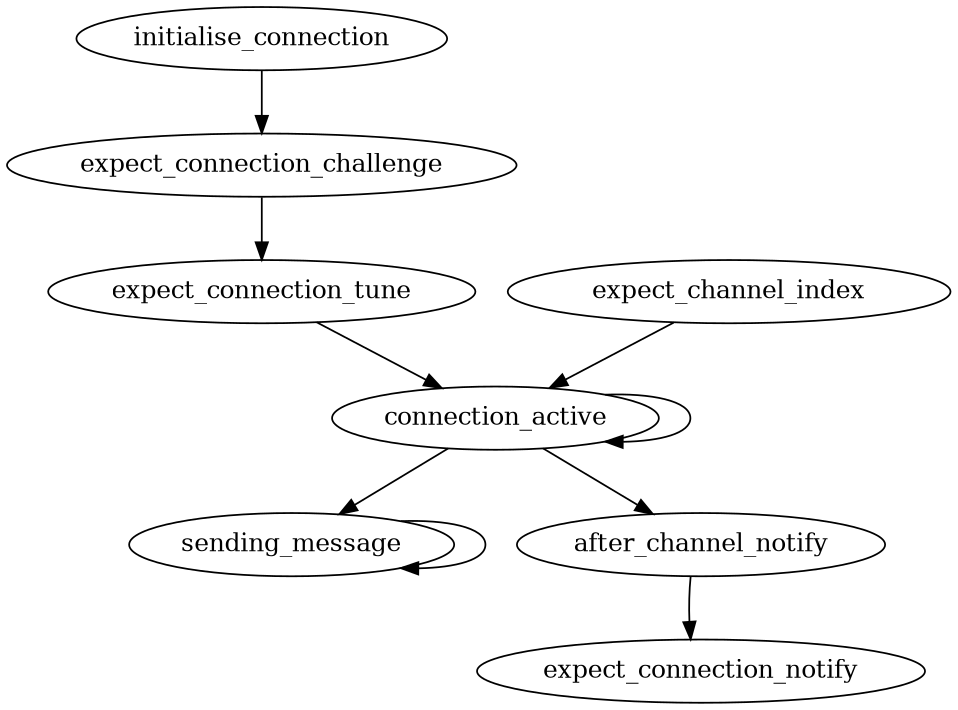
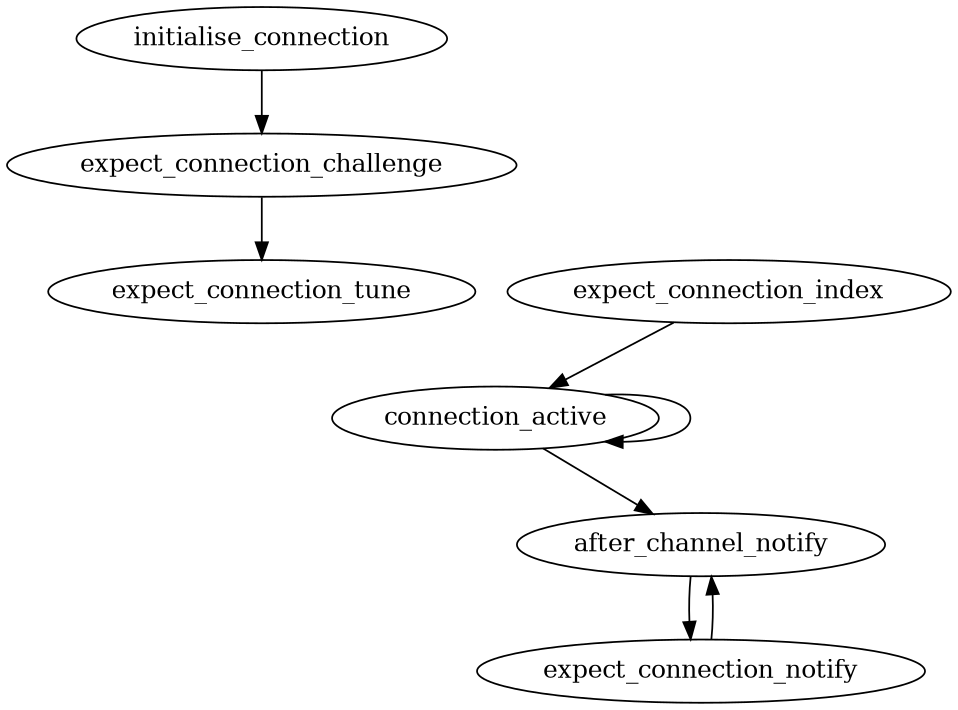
node "expect_channel_index": label "expect_channel_index" -> "expect_connection_index"
edge "expect_connection_tune" -> "connection_active": removed
node "sending_message": removed
edge "expect_connection_notify" -> "after_channel_notify": added
